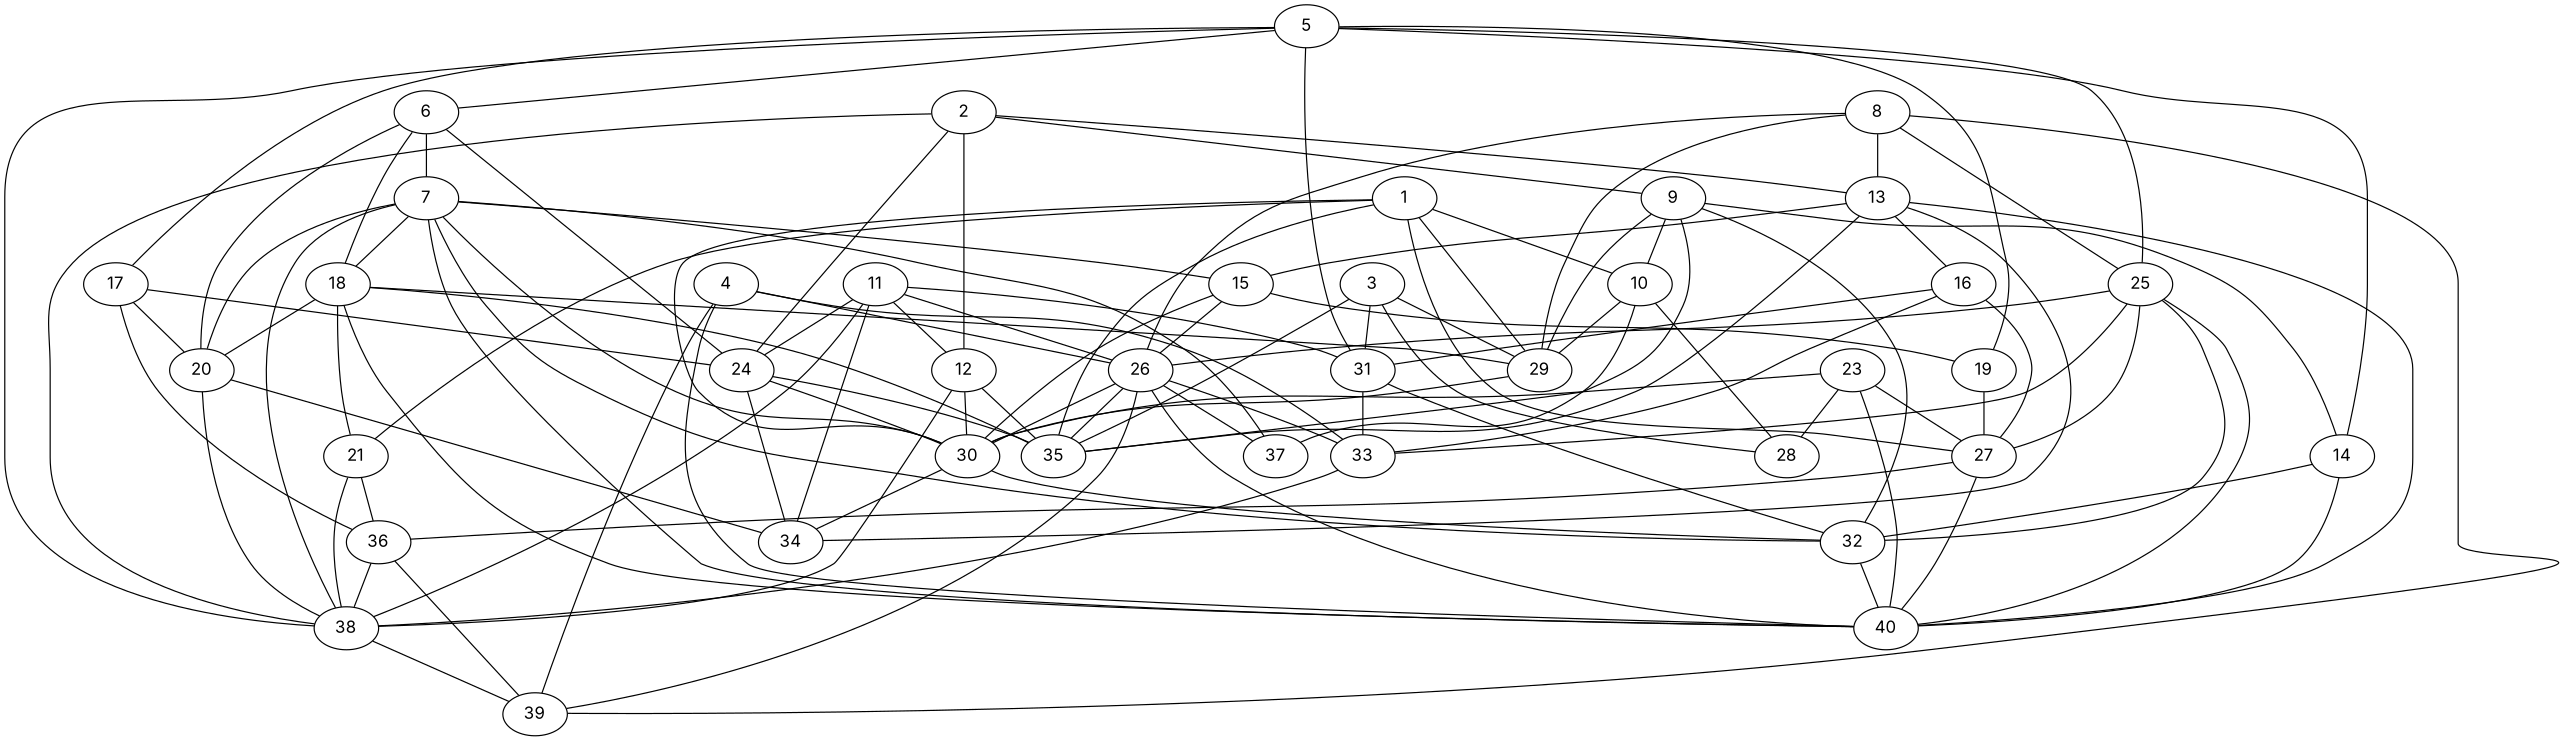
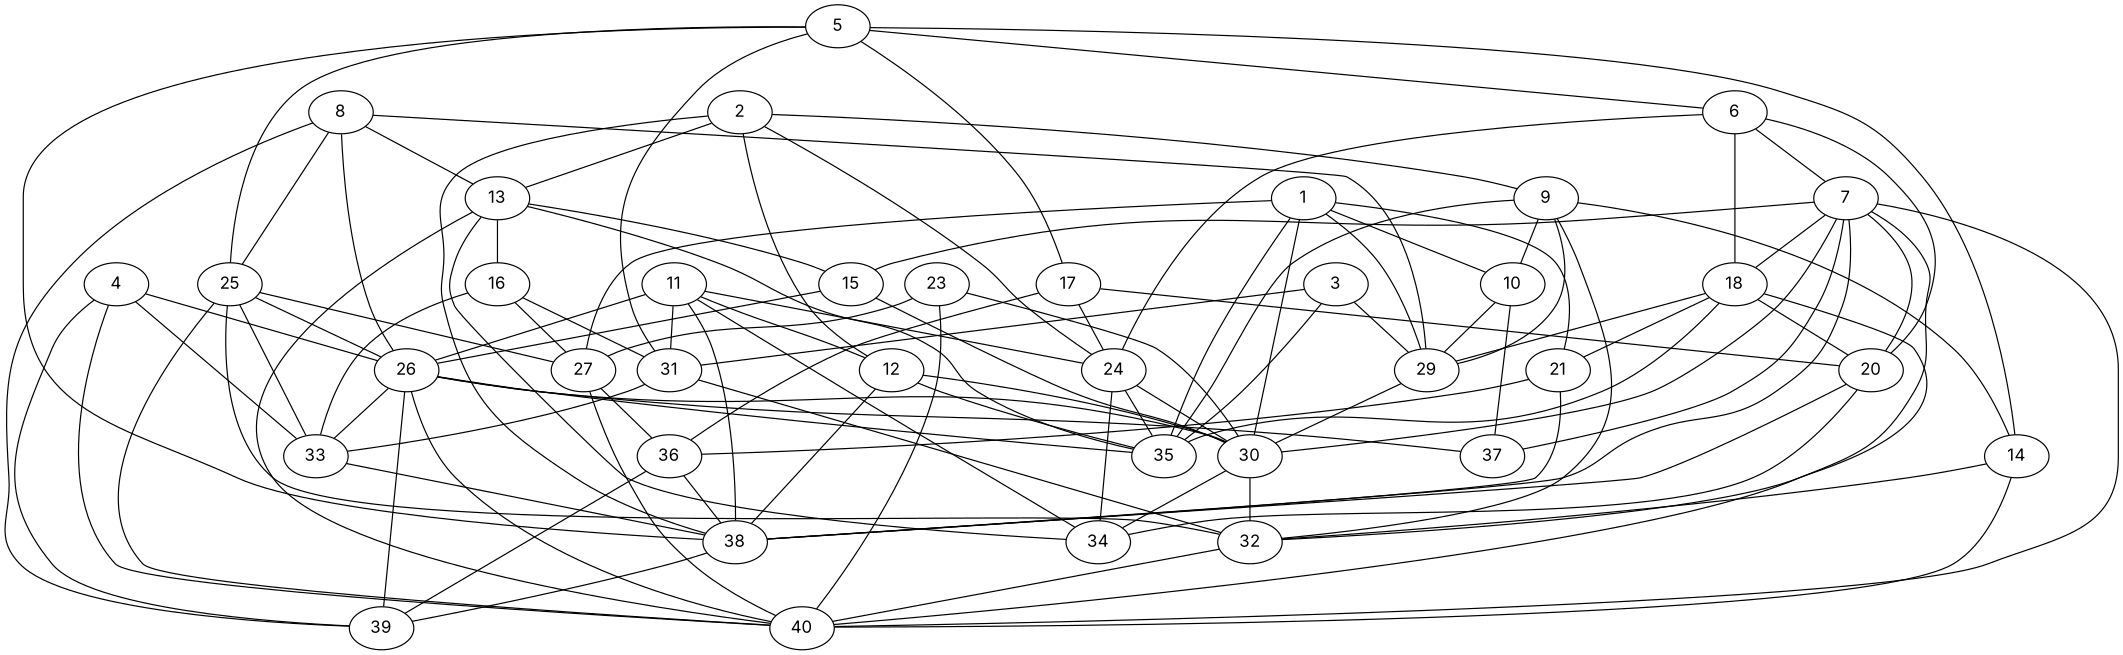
node "19": removed
node "28": removed
